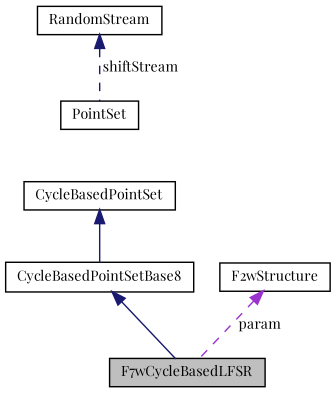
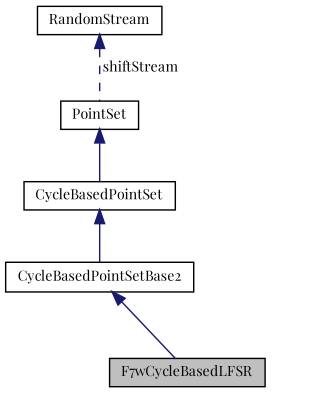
edge "CycleBasedPointSet" -> "PointSet": added
node "CycleBasedPointSetBase8": label "CycleBasedPointSetBase8" -> "CycleBasedPointSetBase2"
node "F2wStructure": removed
